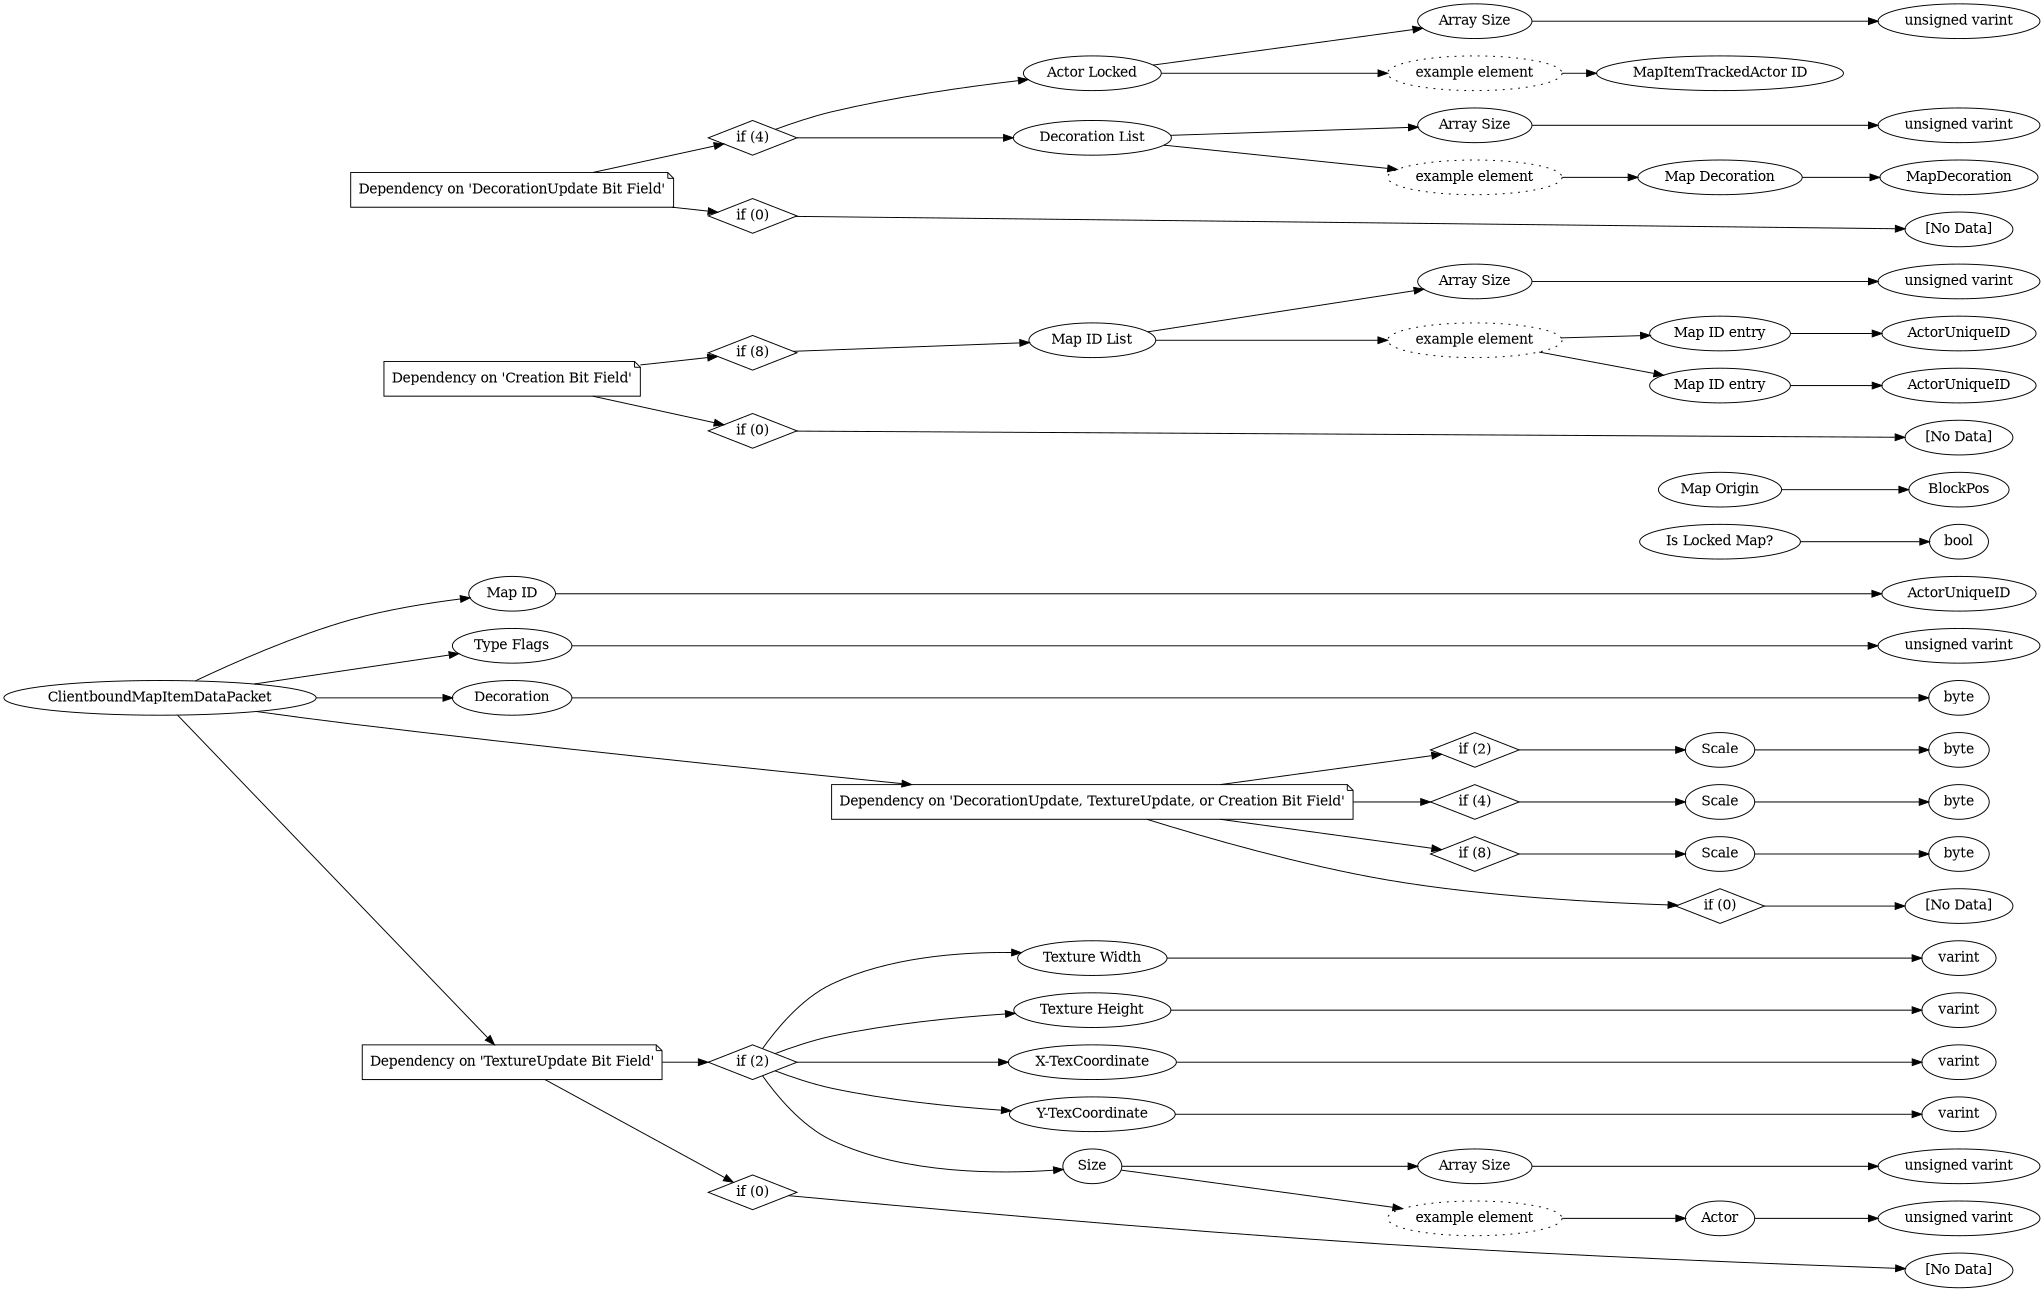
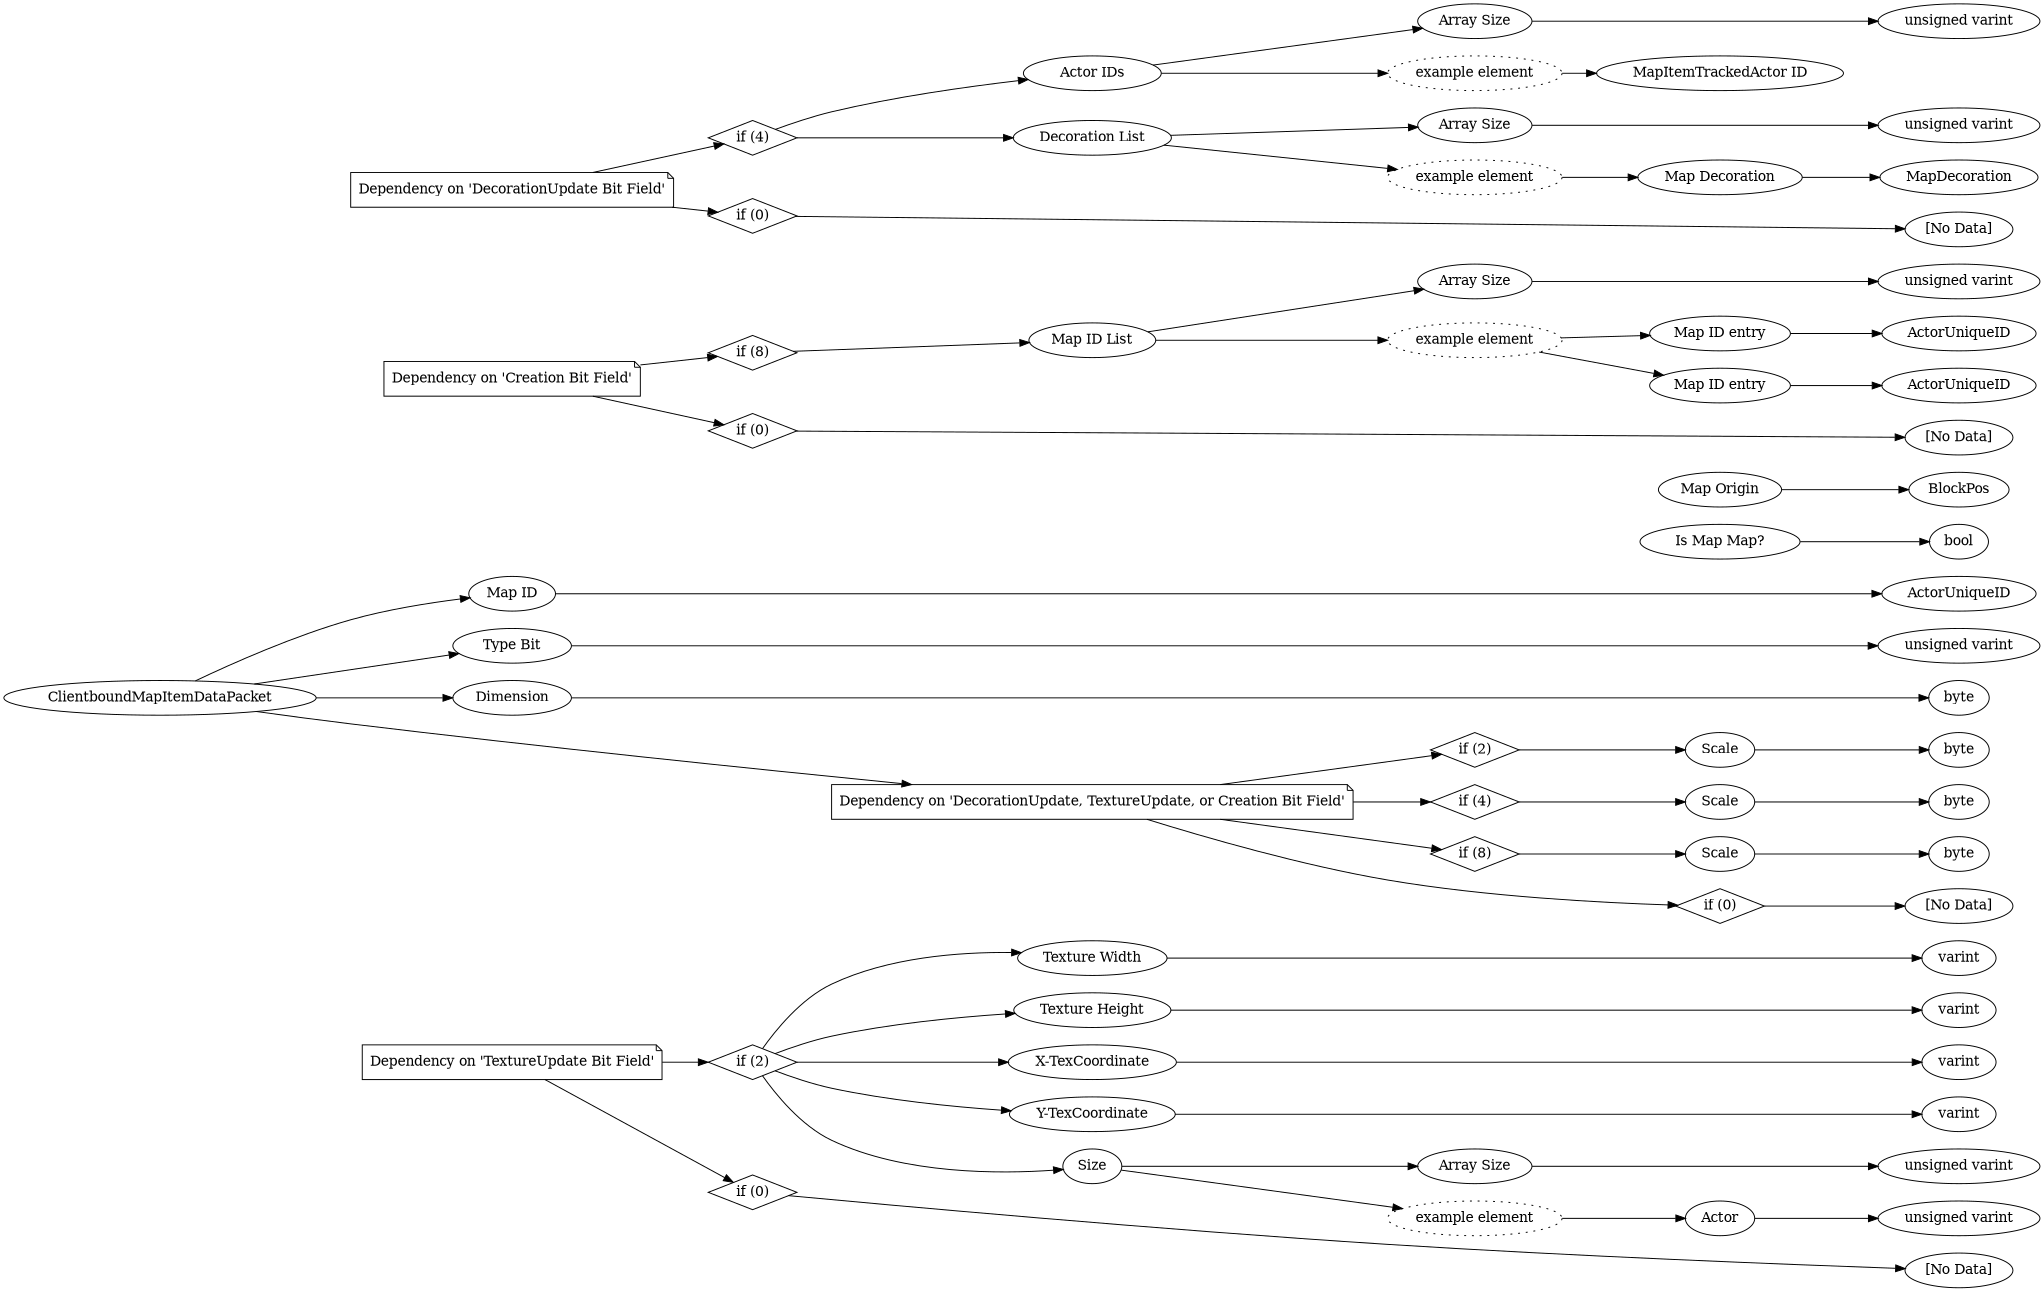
node "Actor Locked": label "Actor Locked" -> "Actor IDs"
node "Is Locked Map?": label "Is Locked Map?" -> "Is Map Map?"
node "Type Flags": label "Type Flags" -> "Type Bit"
node "Decoration": label "Decoration" -> "Dimension"
edge "ClientboundMapItemDataPacket" -> "Dependency on 'TextureUpdate Bit Field'": removed
